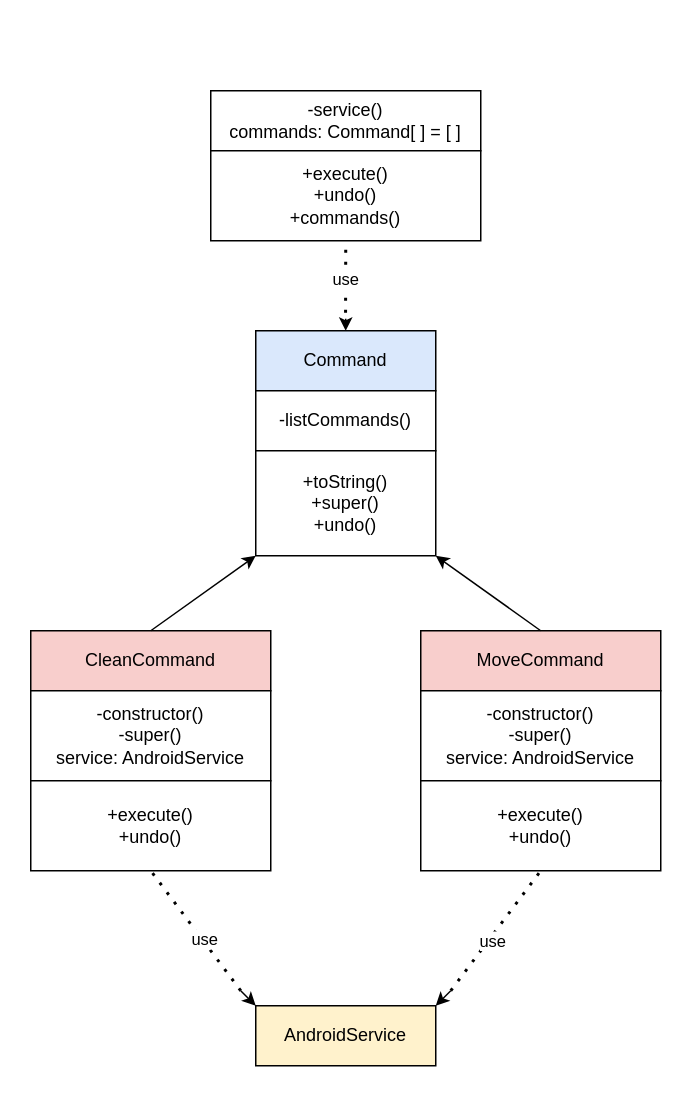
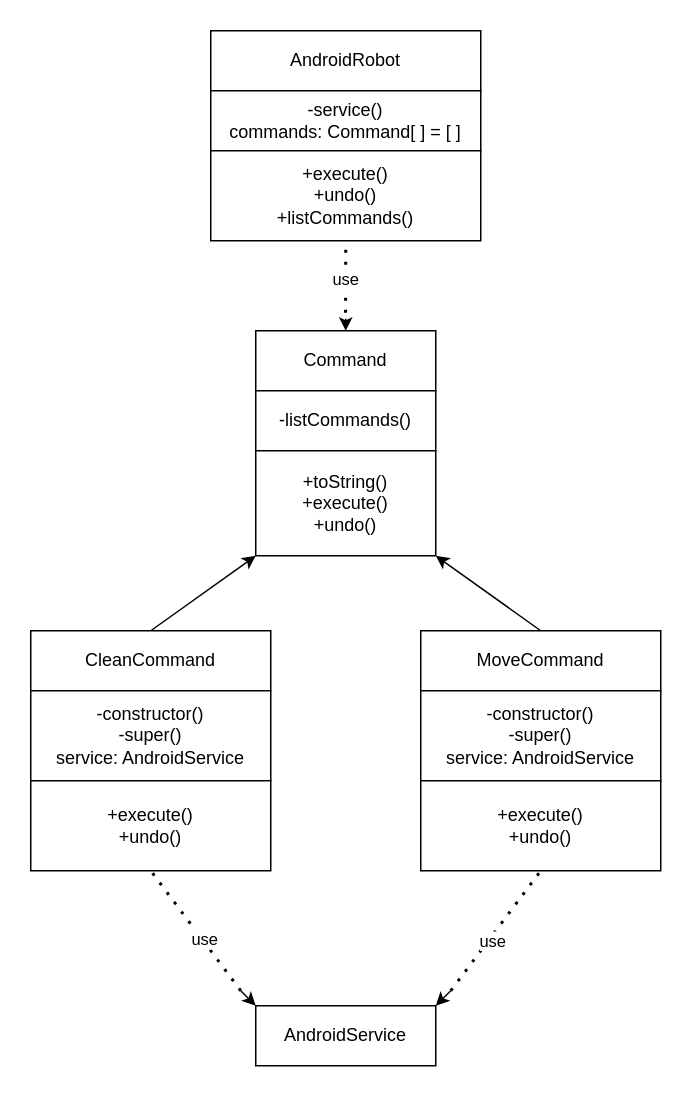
node "AndroidRobot": added
node "+execute() +undo() +commands()": label "+execute() +undo() +commands()" -> "+execute() +undo() +listCommands()"
node "Command": fillcolor #dae8fc -> #ffffff
node "+toString() +super() +undo()": label "+toString() +super() +undo()" -> "+toString() +execute() +undo()"
node "CleanCommand": fillcolor #f8cecc -> #ffffff
node "MoveCommand": fillcolor #f8cecc -> #ffffff
node "AndroidService": fillcolor #fff2cc -> #ffffff
